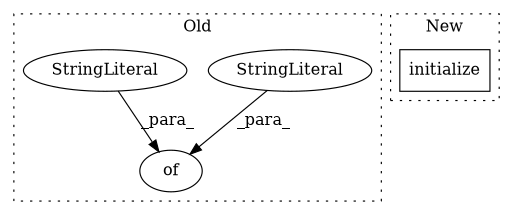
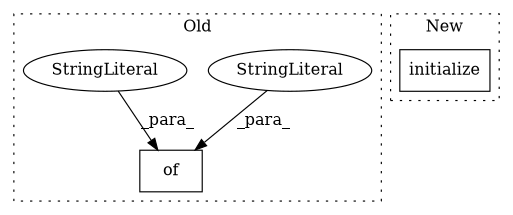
node "of": shape ellipse -> box
